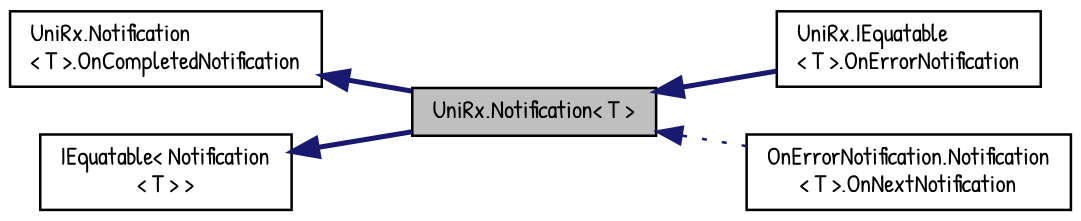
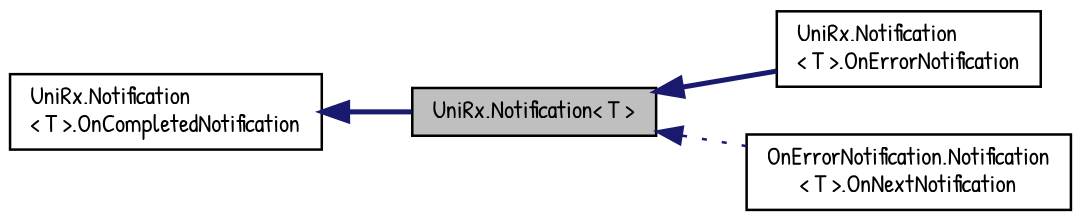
node "UniRx.IEquatable < T >.OnErrorNotification": label "UniRx.IEquatable < T >.OnErrorNotification" -> "UniRx.Notification < T >.OnErrorNotification"
node "IEquatable< Notification < T > >": removed
